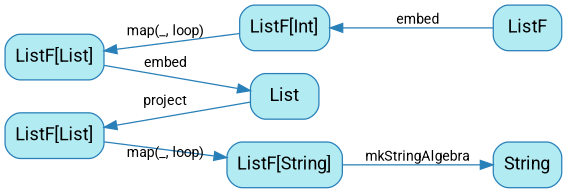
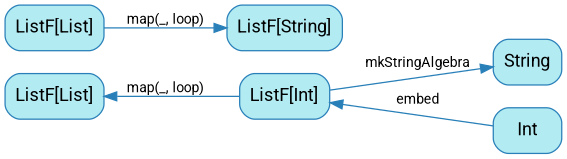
node "ListF": label "ListF" -> "Int"
node "List": removed
edge "ListF[String]" -> "String": now "ListF[Int]" -> "String"
